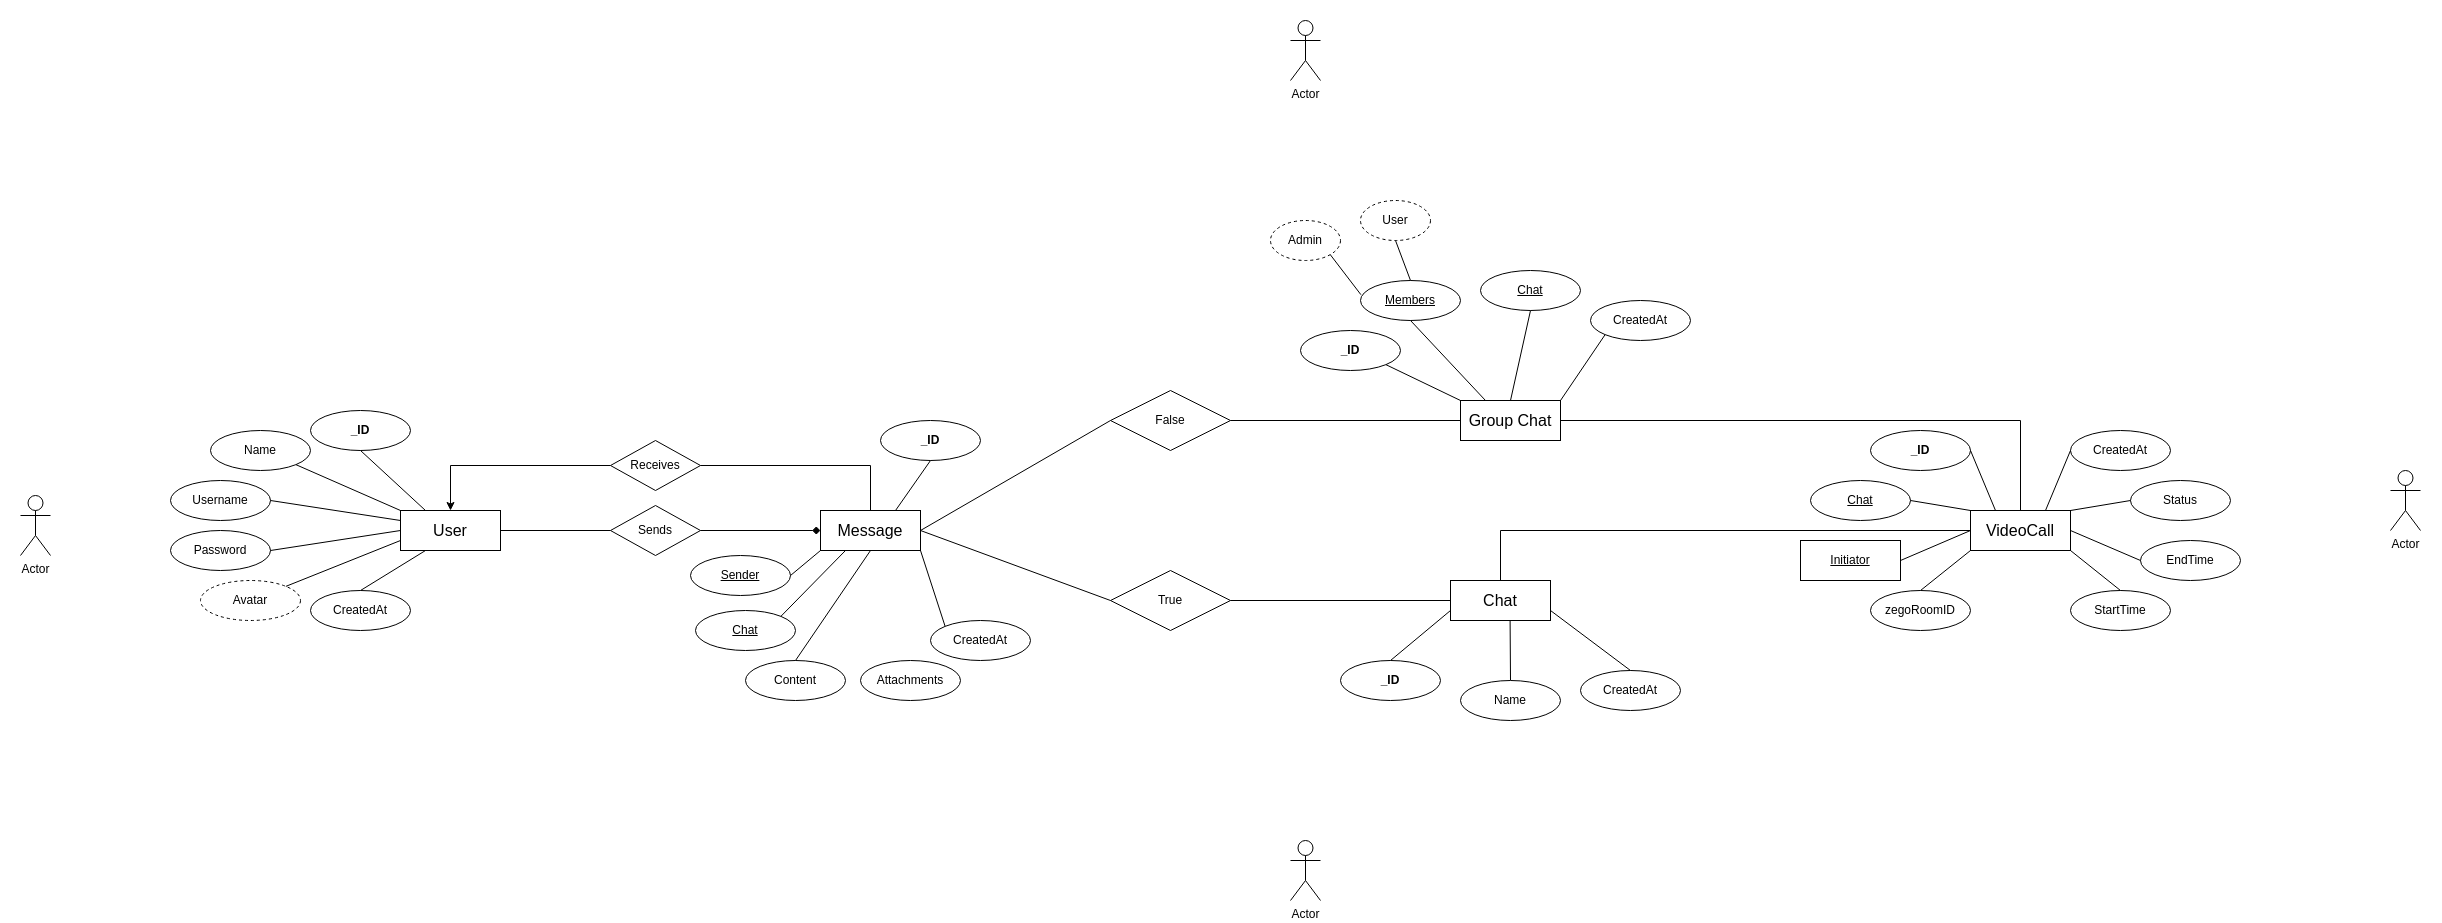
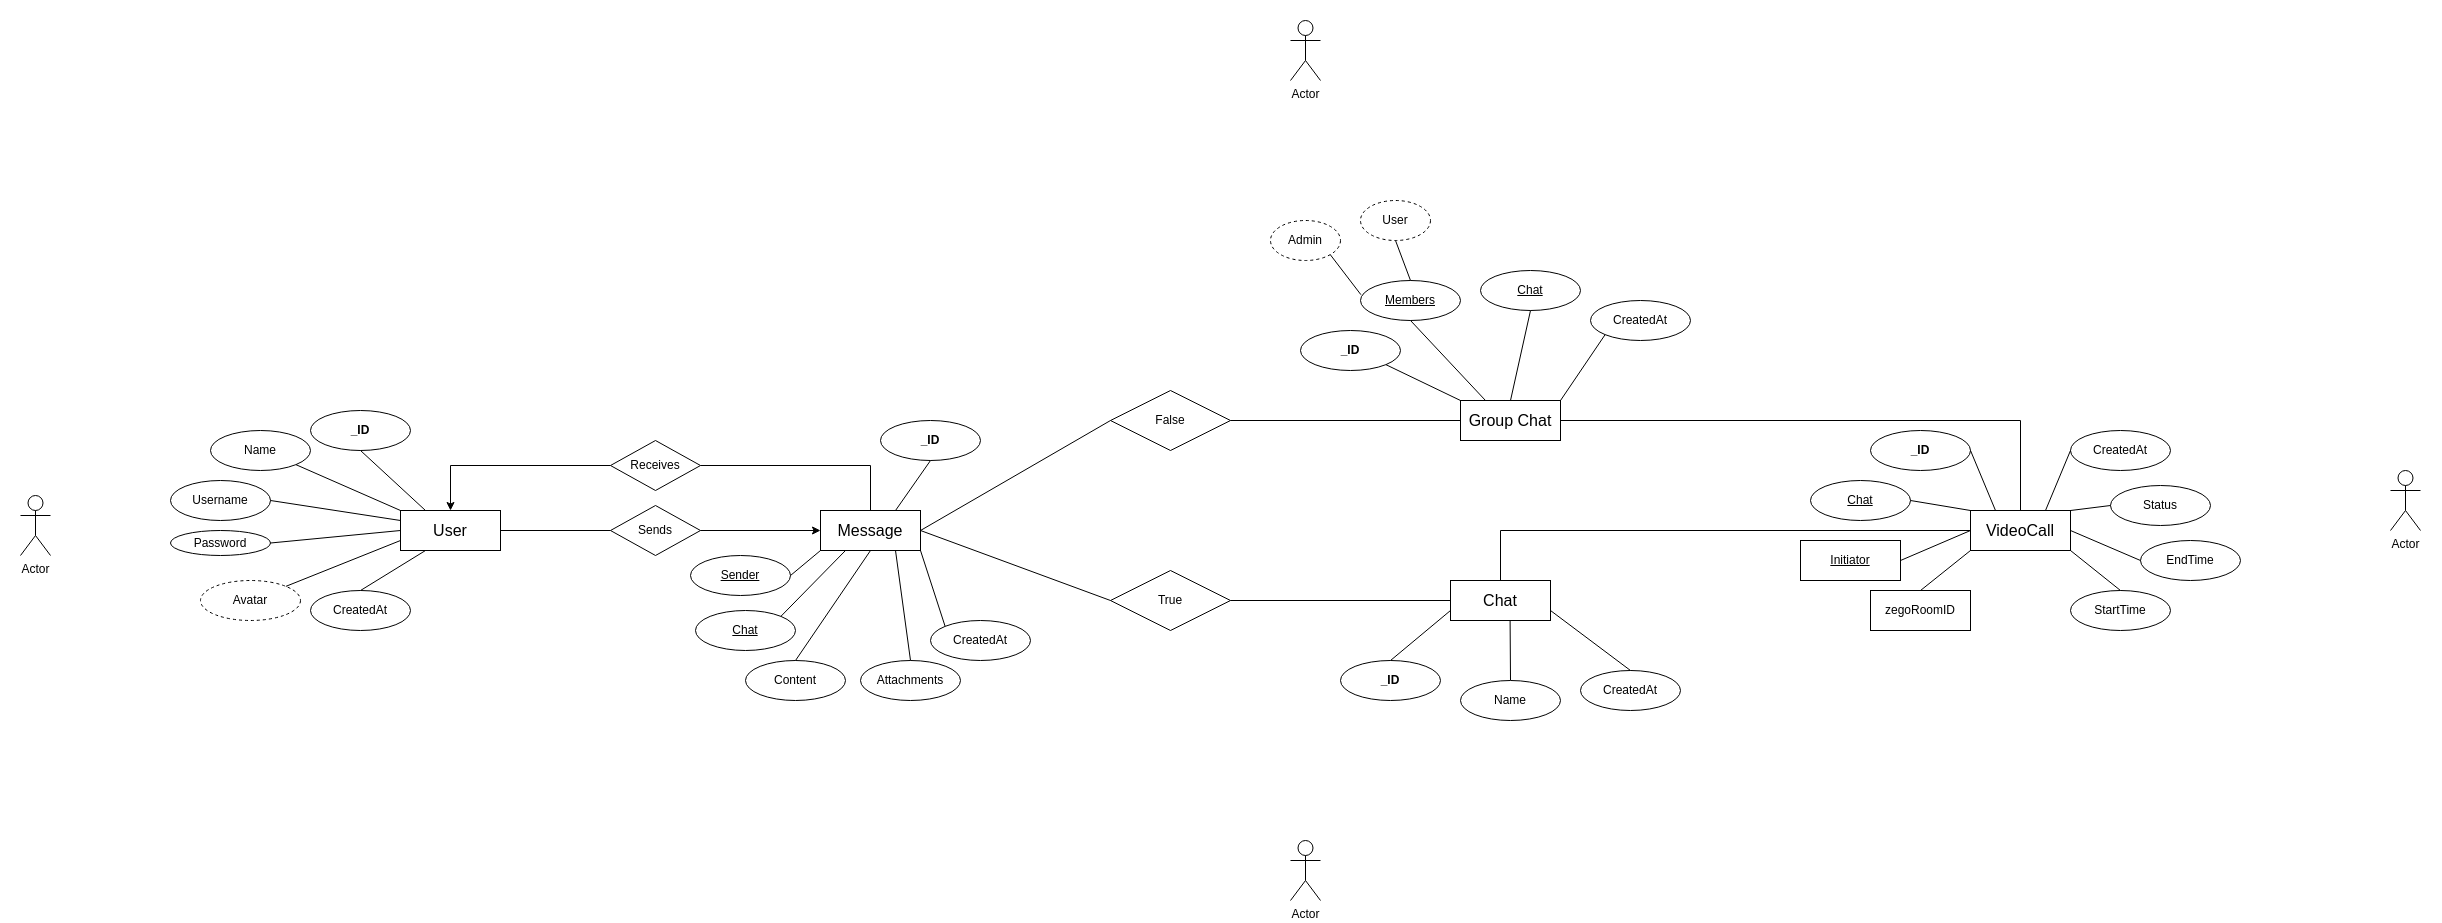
node "Status": moved (2181, 501) -> (2161, 506)
edge "Sends" -> "Message": arrowhead diamond -> classic
node "Password": size 100x40 -> 100x25
edge "Message" -- "Attachments": added
node "zegoRoomID": shape ellipse -> rectangle
